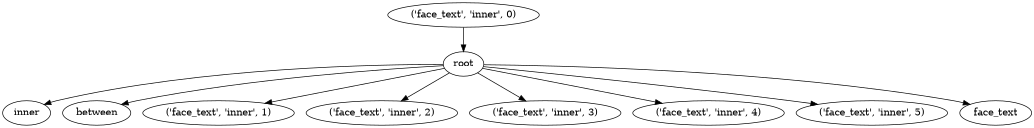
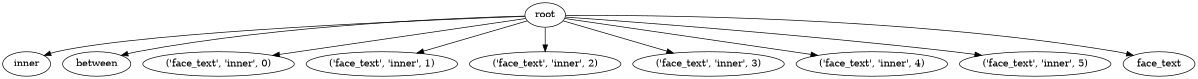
edge "('face_text', 'inner', 0)" -> "root": reversed
